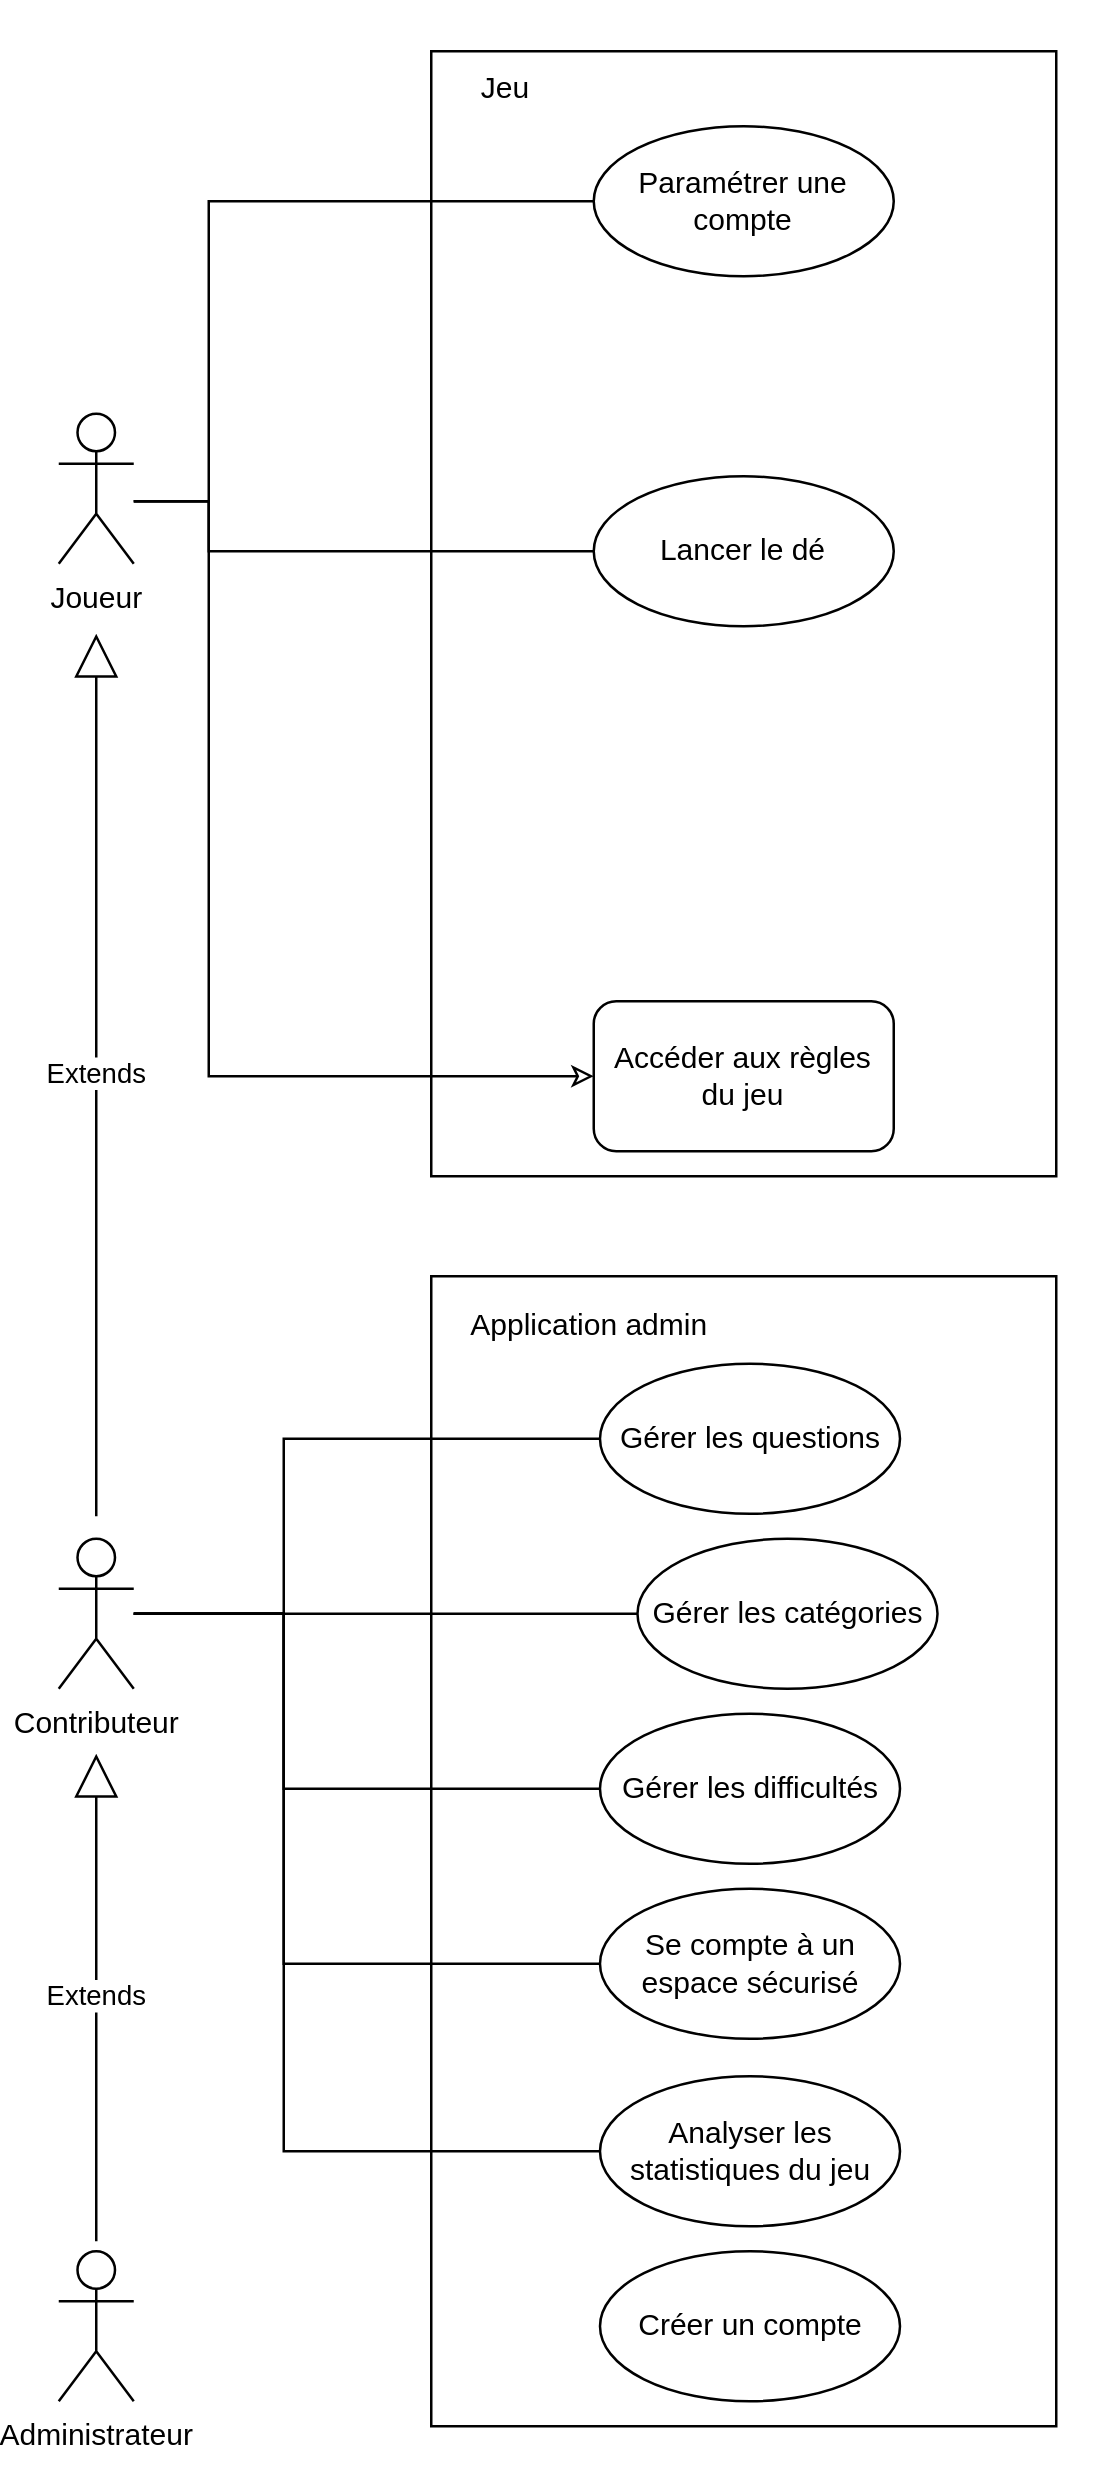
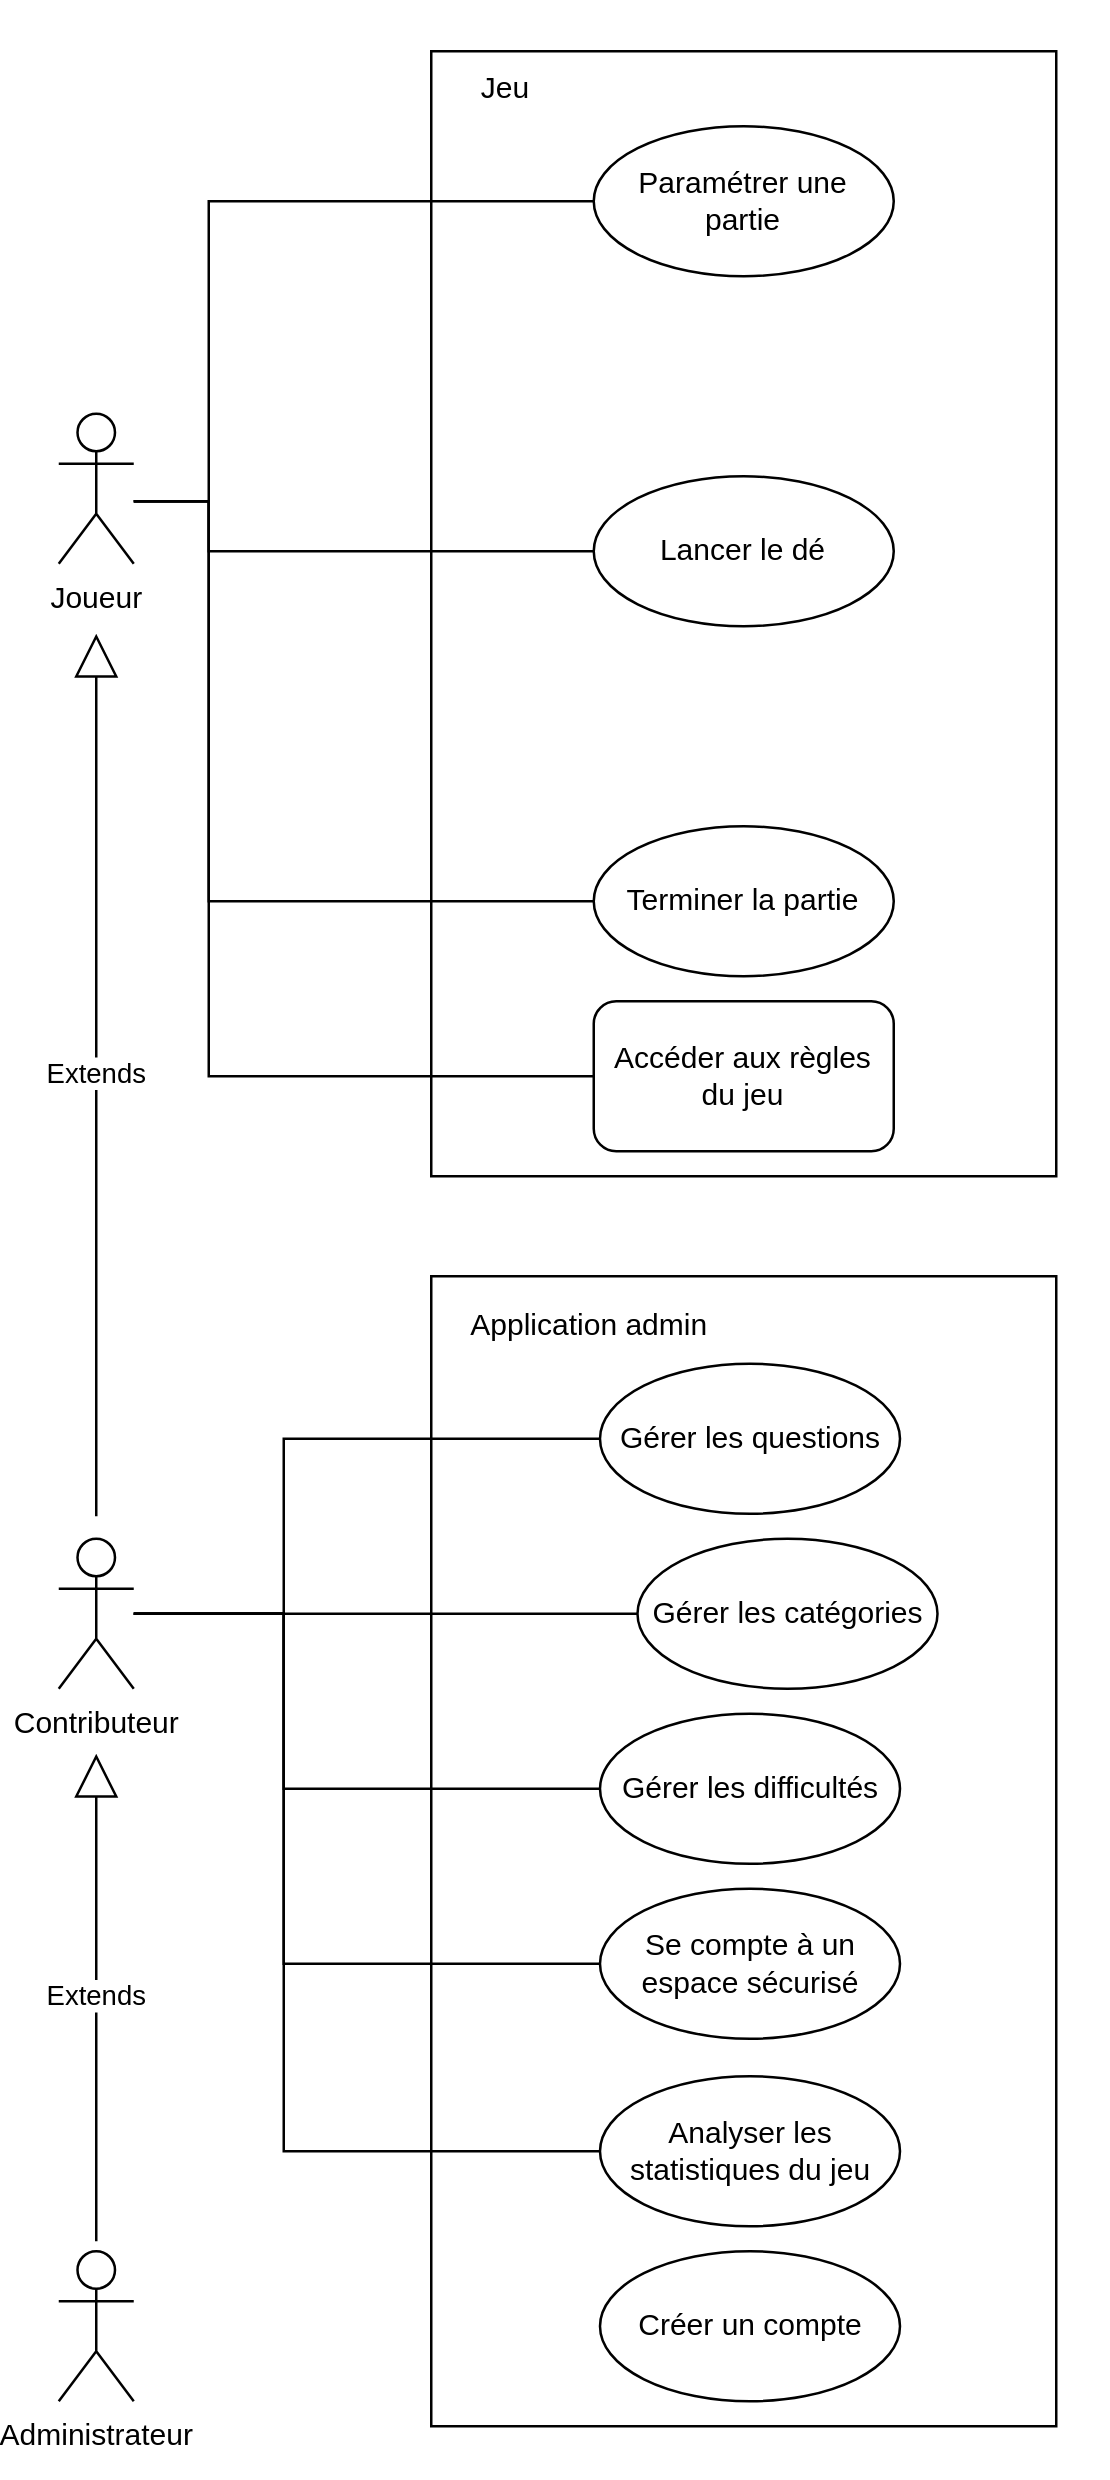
node "Paramétrer une compte": label "Paramétrer une compte" -> "Paramétrer une partie"
edge "Joueur" -- "Terminer la partie": added
node "Terminer la partie": added
edge "Joueur" -> "Accéder aux règles du jeu": arrowhead classic -> none
